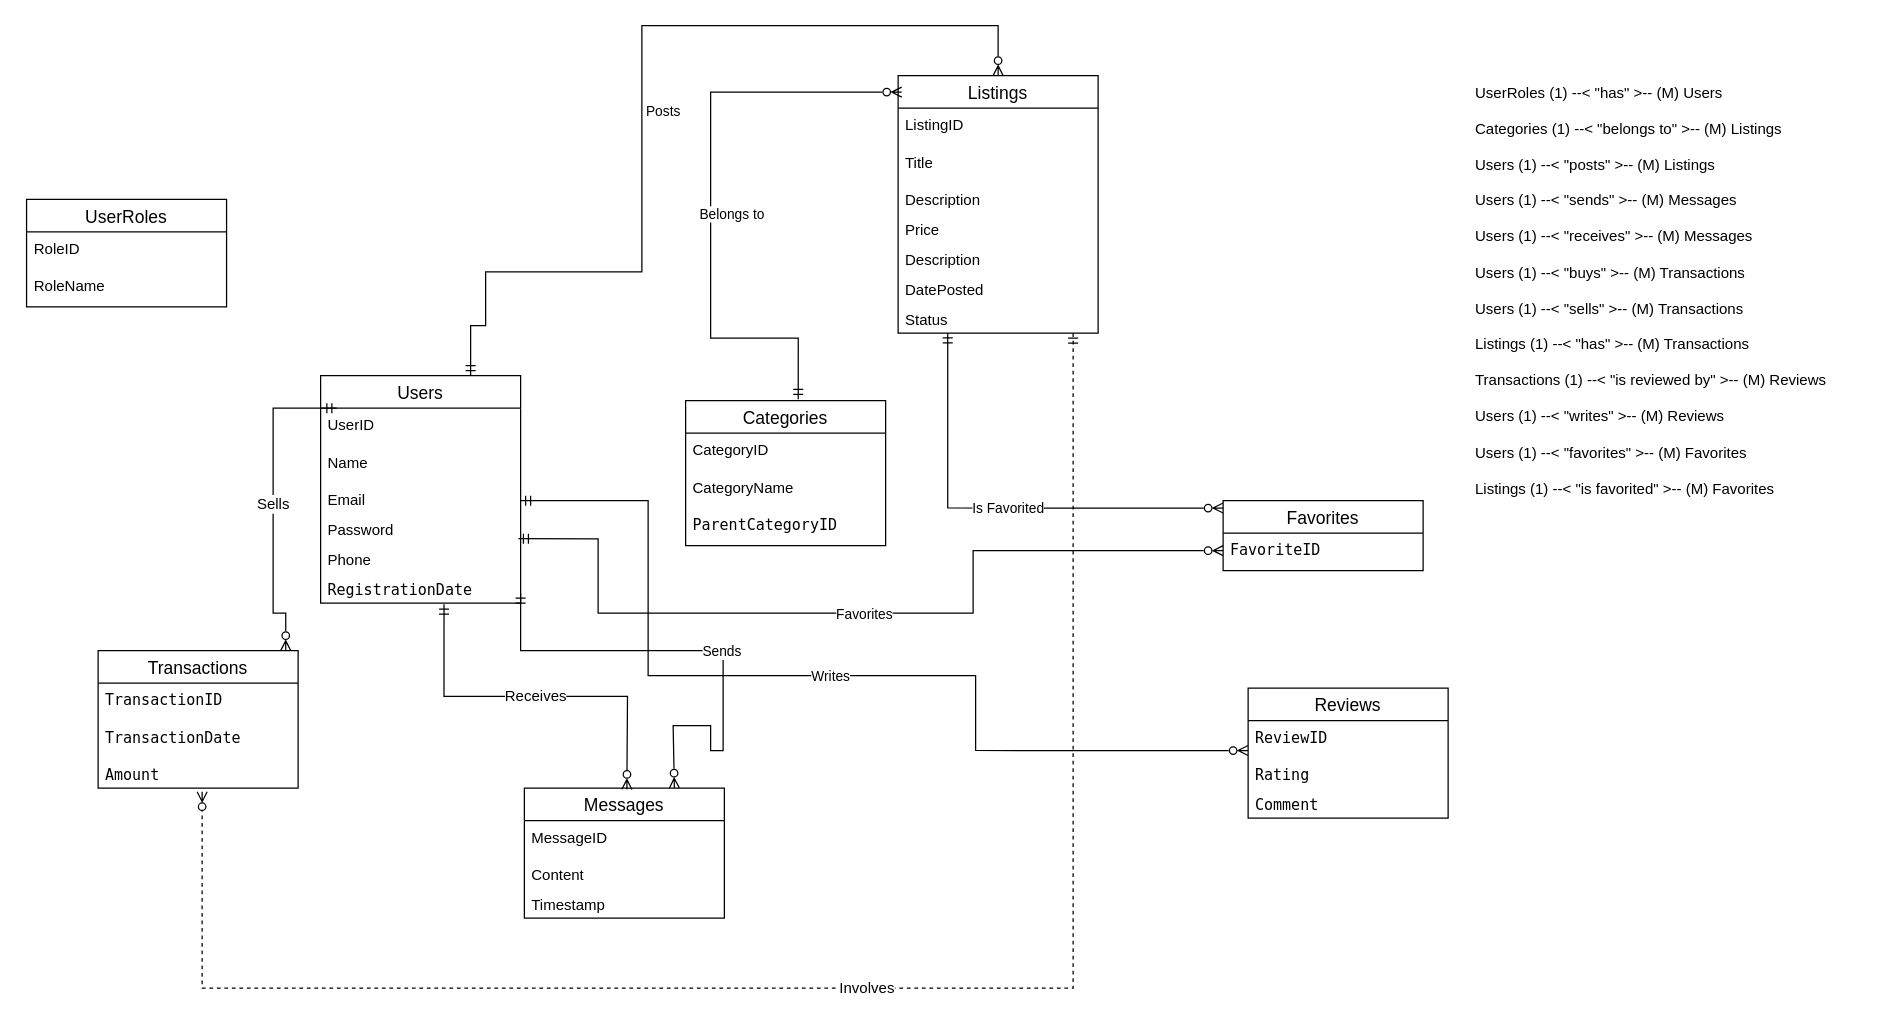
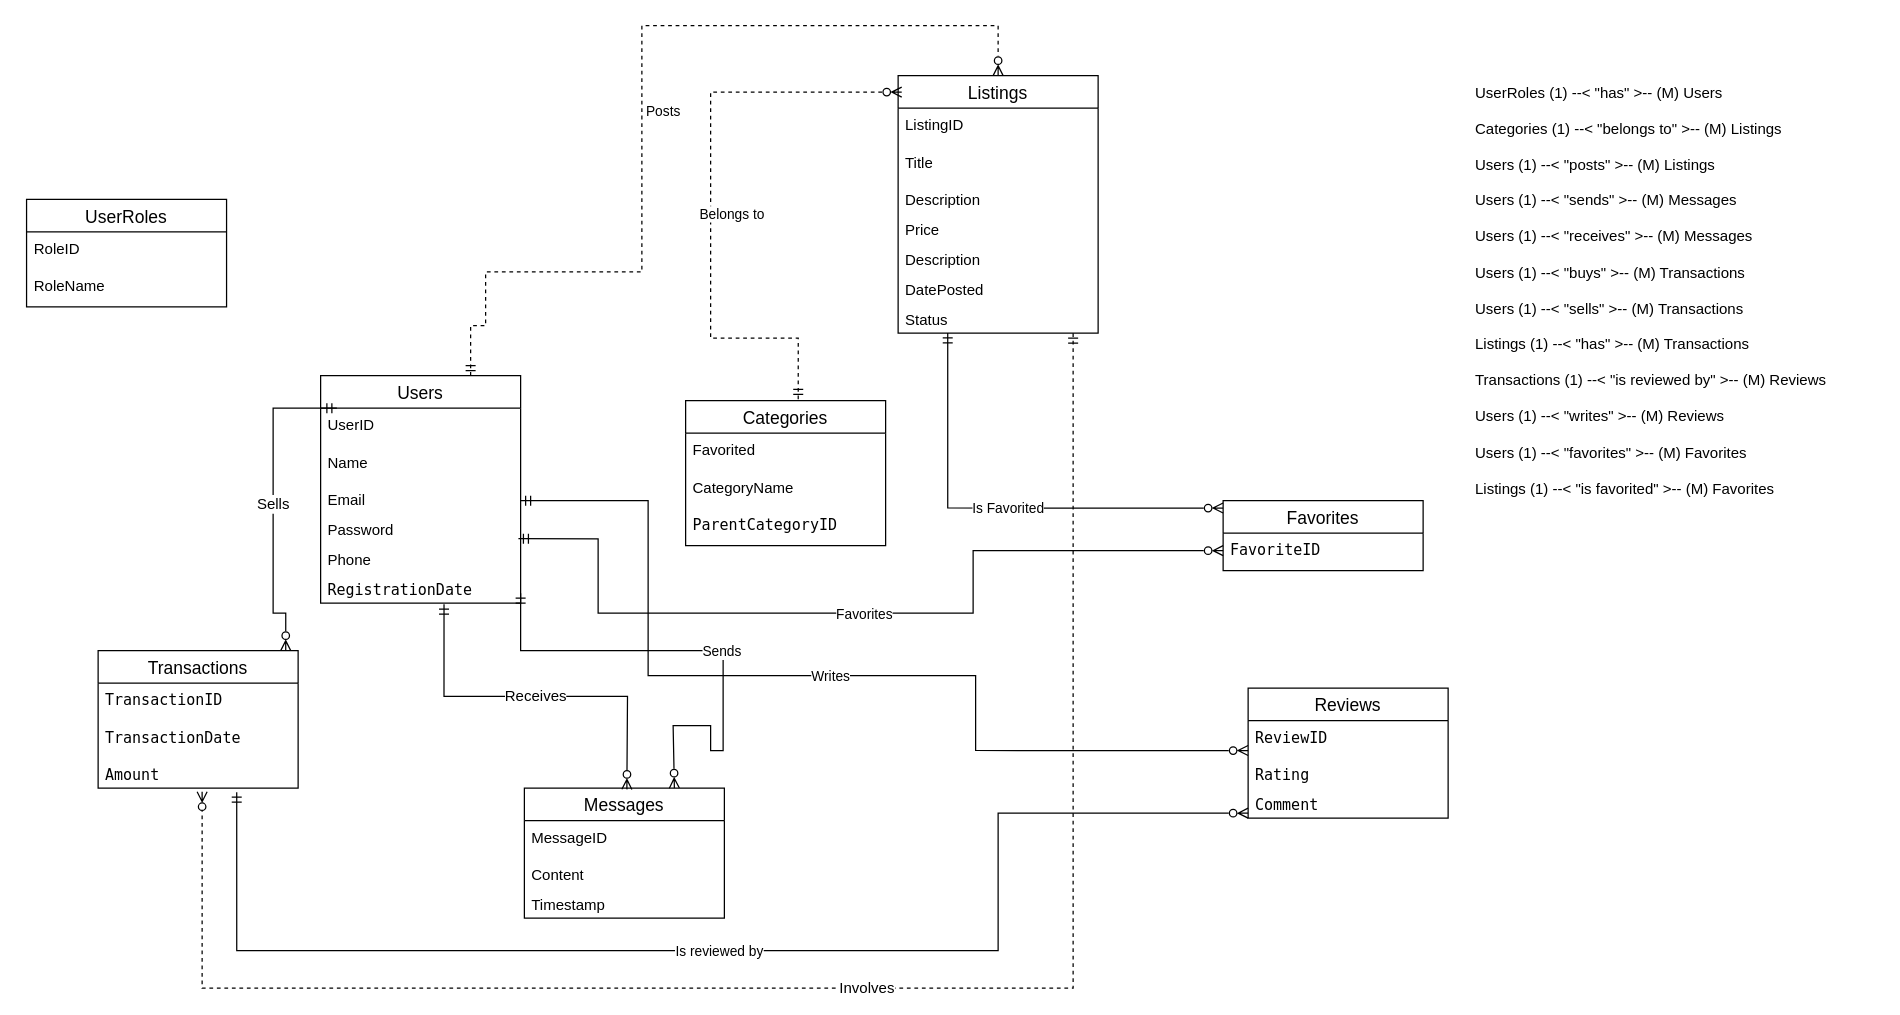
edge "Listings" -- "Users": style solid -> dashed
edge "Listings" -- "Categories": style solid -> dashed
node "CategoryID": label "CategoryID" -> "Favorited"
edge "Amount" -- "Comment": added, label "Is reviewed by"
